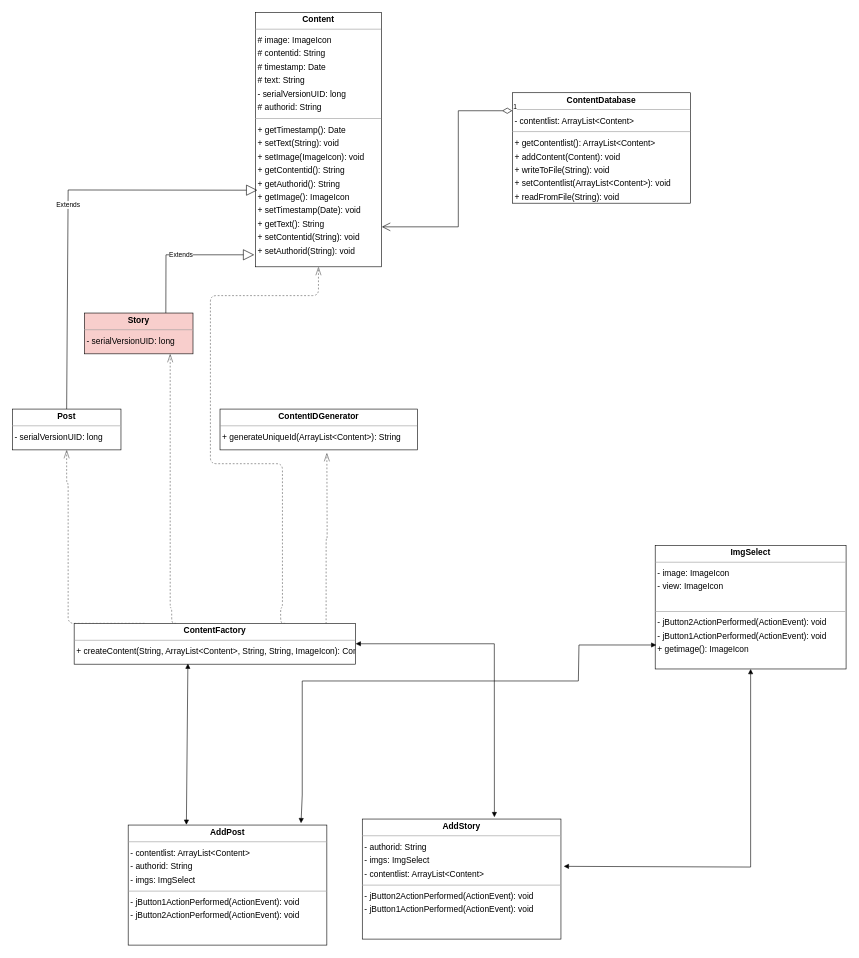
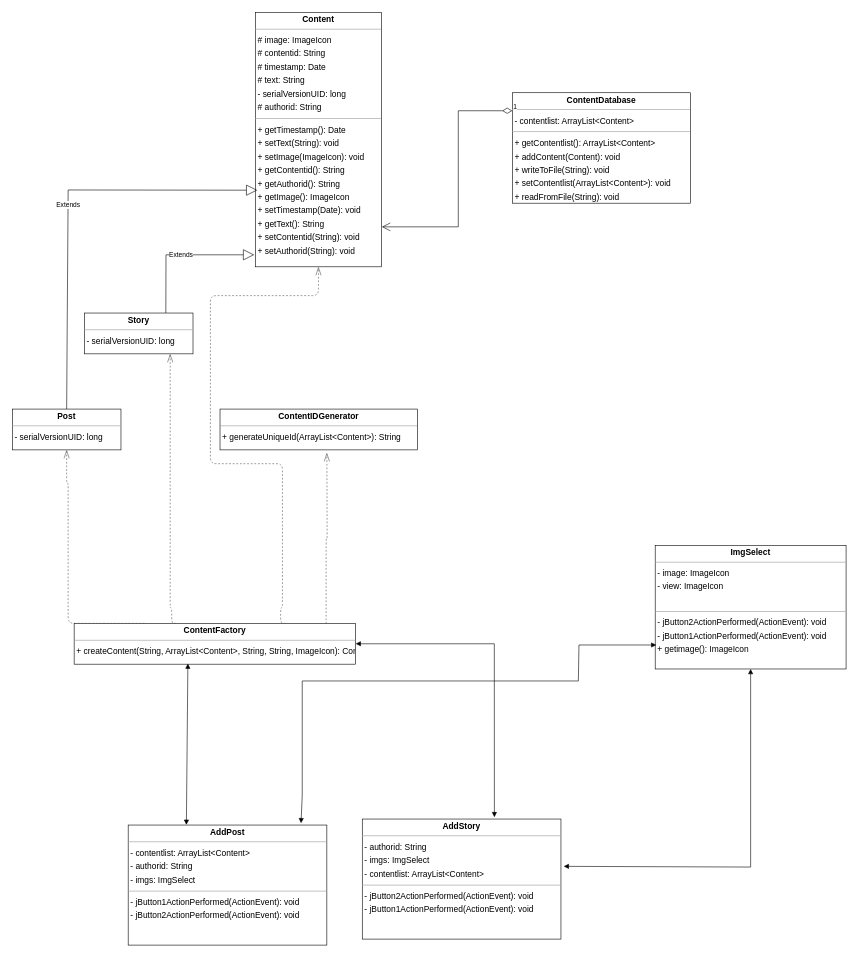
node "Story - serialVersionUID: long": fillcolor #f8cecc -> #ffffff
